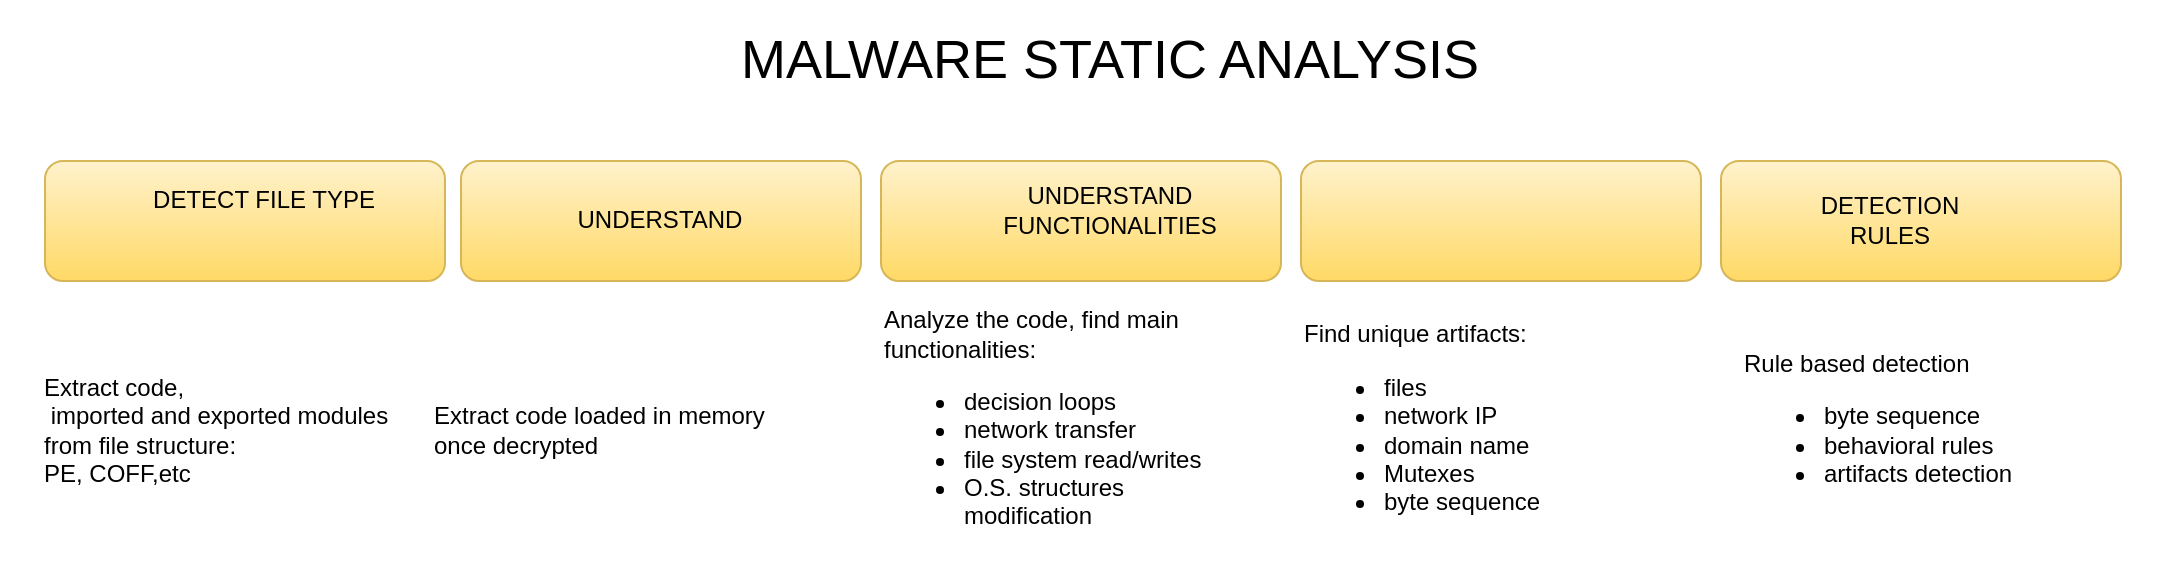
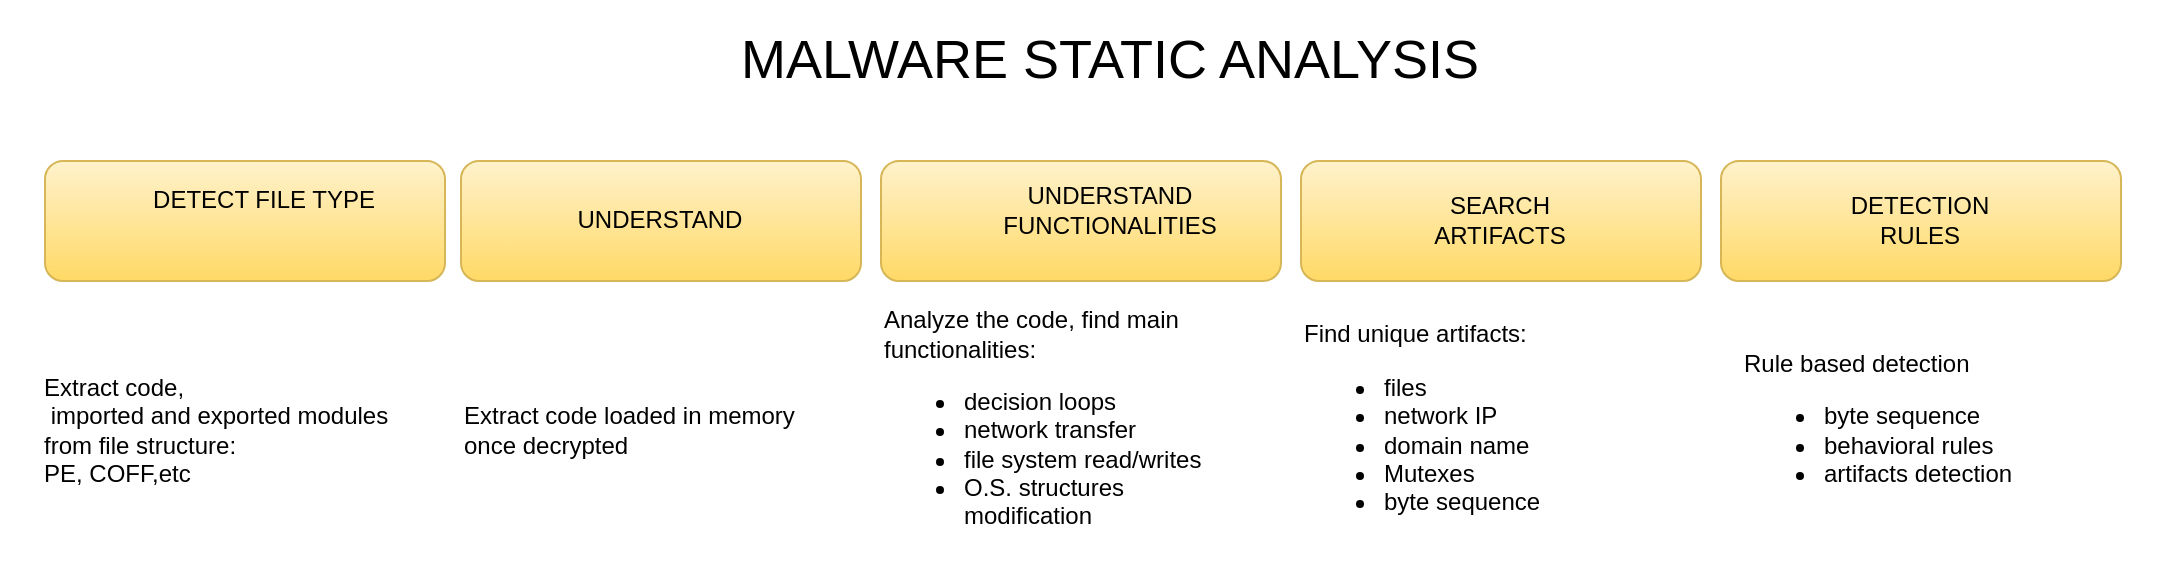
node "SEARCH ARTIFACTS": added
node "DETECTION RULES": moved (1891, 221) -> (1921, 221)
node "Extract code loaded in memory once decrypted": moved (611, 431) -> (641, 431)
